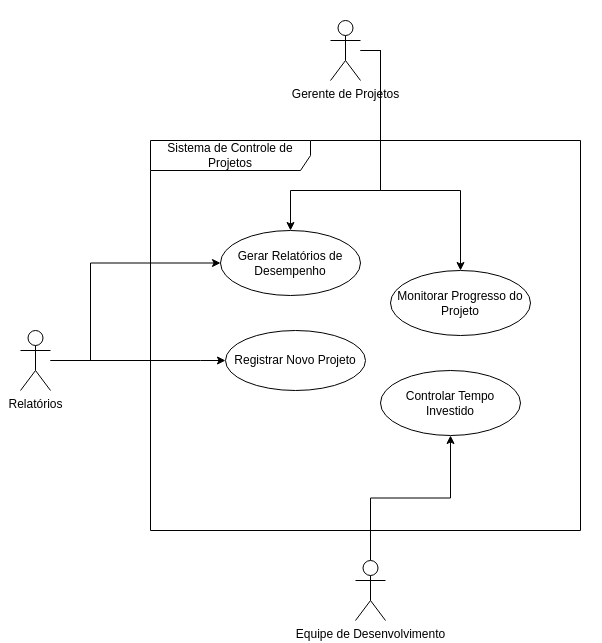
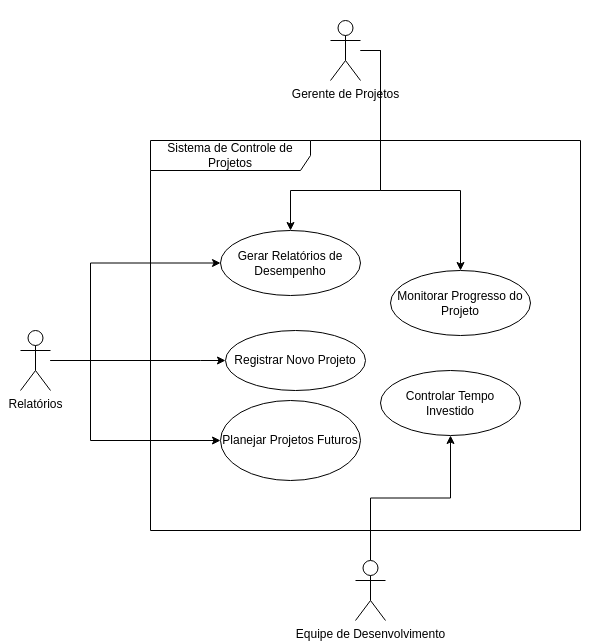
edge "Relatórios" -> "Planejar Projetos Futuros": added
node "Planejar Projetos Futuros": added
